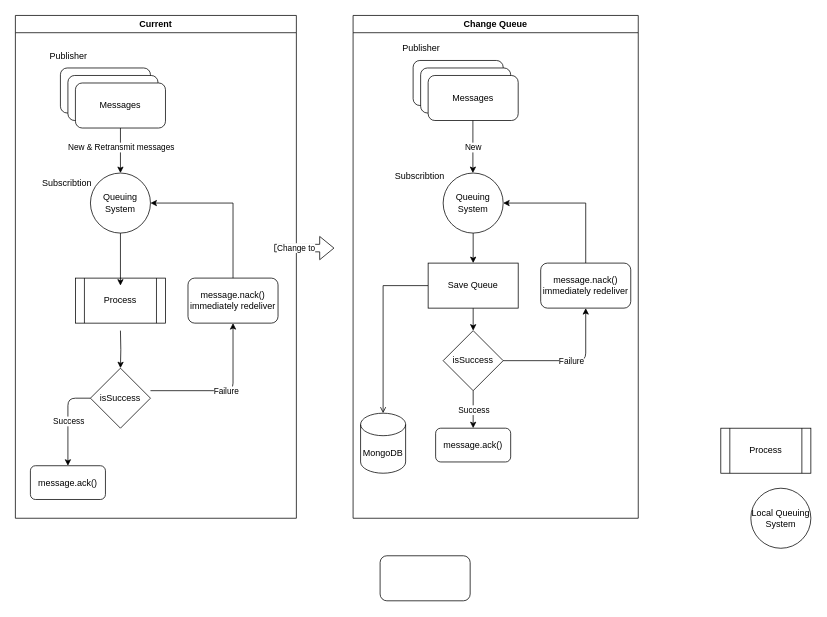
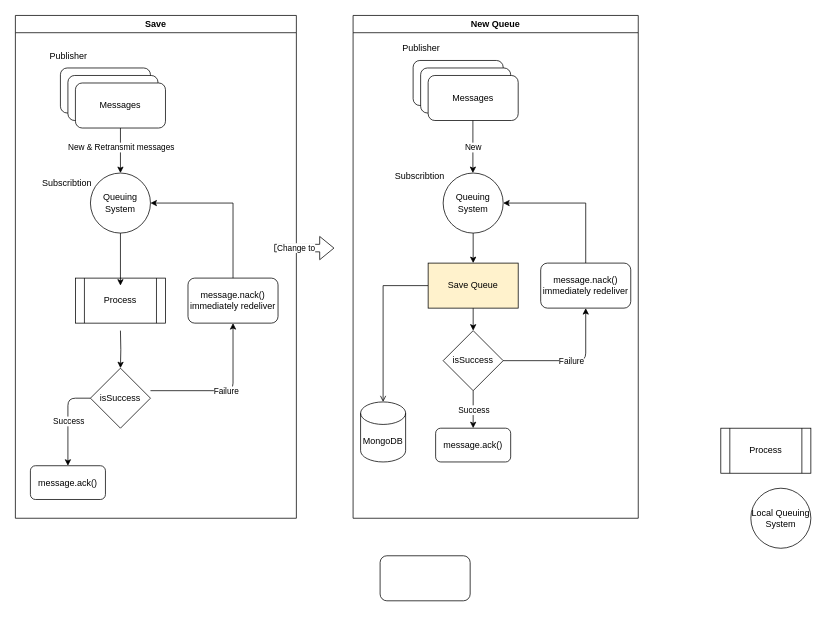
node "Current": label "Current" -> "Save"
node "Change Queue": label "Change Queue" -> "New Queue"
node "Save Queue": fillcolor #ffffff -> #fff2cc
node "MongoDB": moved (383, 443) -> (383, 432)
